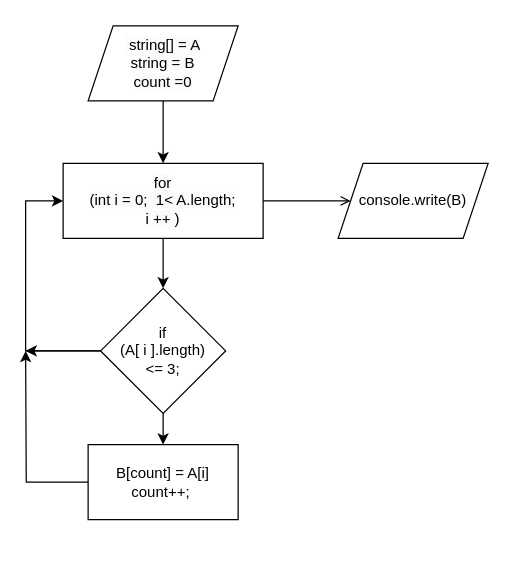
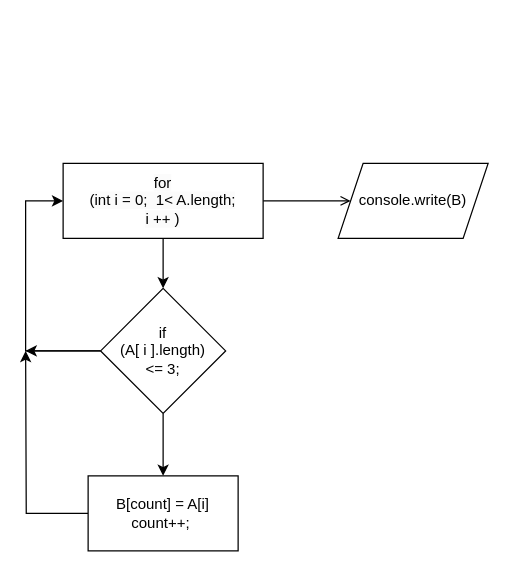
node "string[] = Astring = Bcount =0": removed
edge "string[] = Astring = Bcount =0" -> "for(int i = 0; 1< A.length;i ++ )": removed
node "B[count] = A[i] count++;": moved (163, 482) -> (163, 513)
